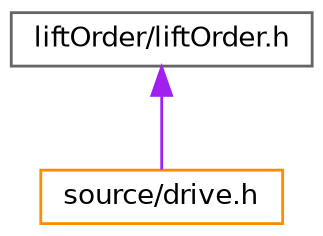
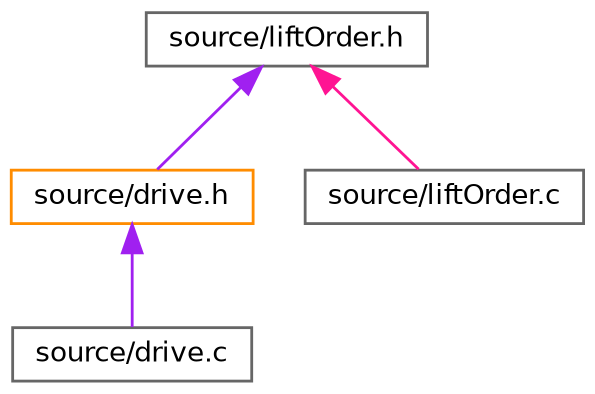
node "liftOrder/liftOrder.h": label "liftOrder/liftOrder.h" -> "source/liftOrder.h"
node "source/liftOrder.c": added
node "source/drive.c": added
